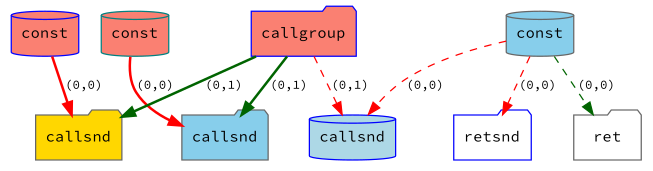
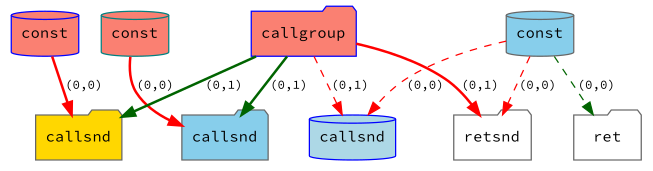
edge "callgroup" -> "retsnd": added, label "(0,1)"
node "retsnd": color blue -> gray40
